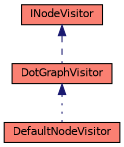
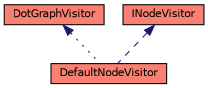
edge "DotGraphVisitor" -> "INodeVisitor": now "DefaultNodeVisitor" -> "INodeVisitor"
